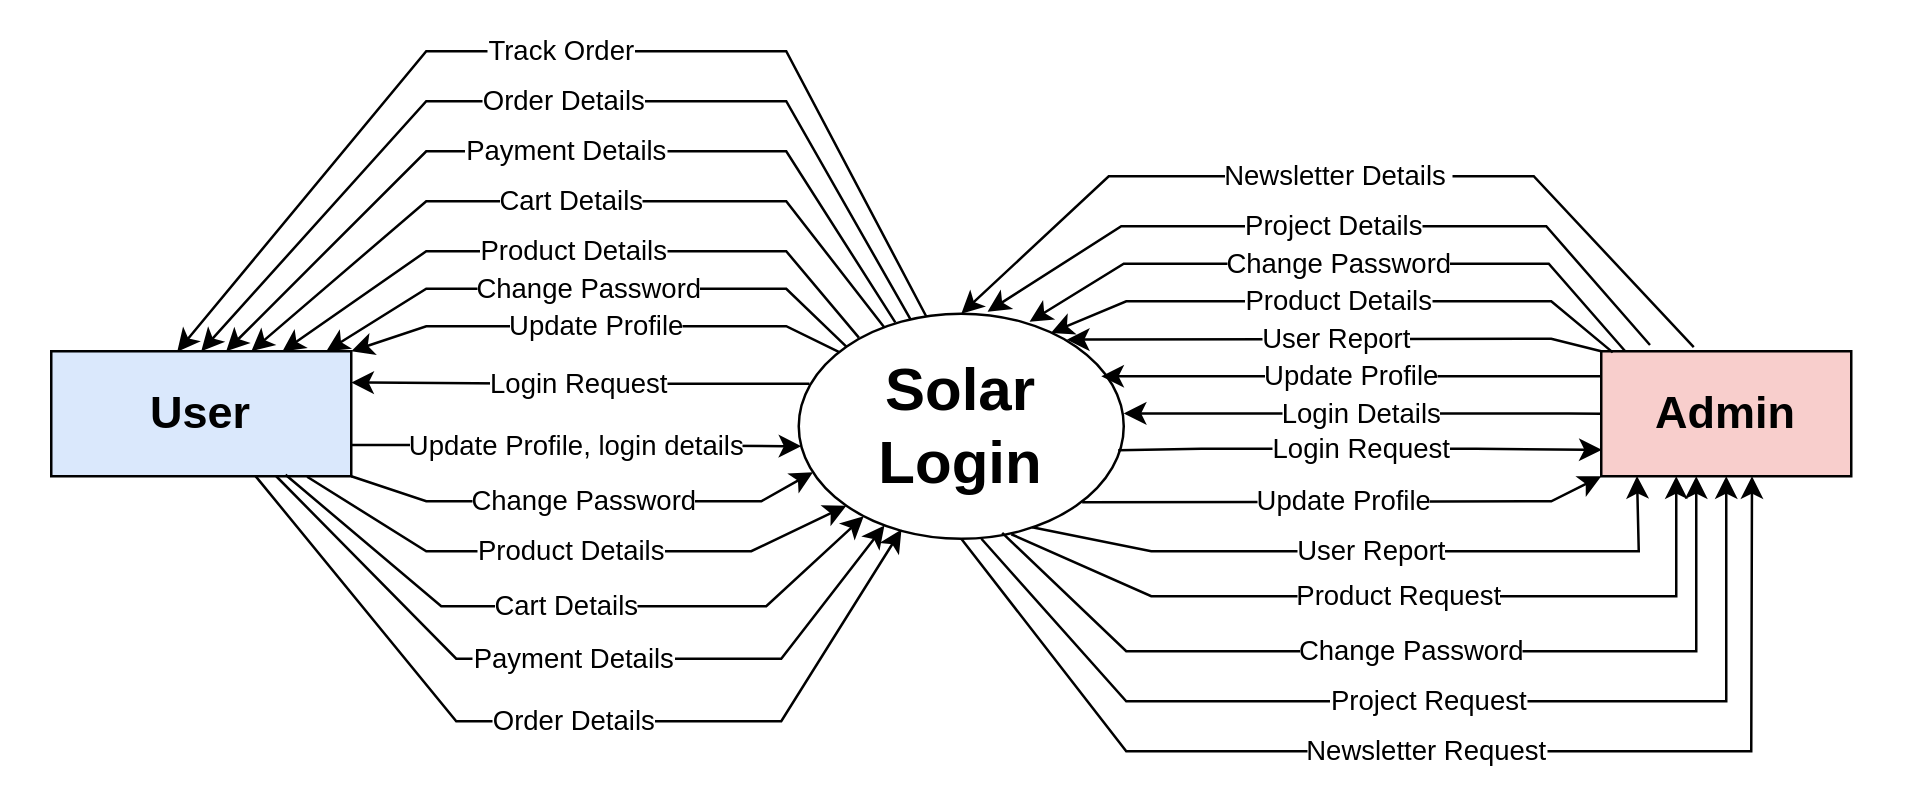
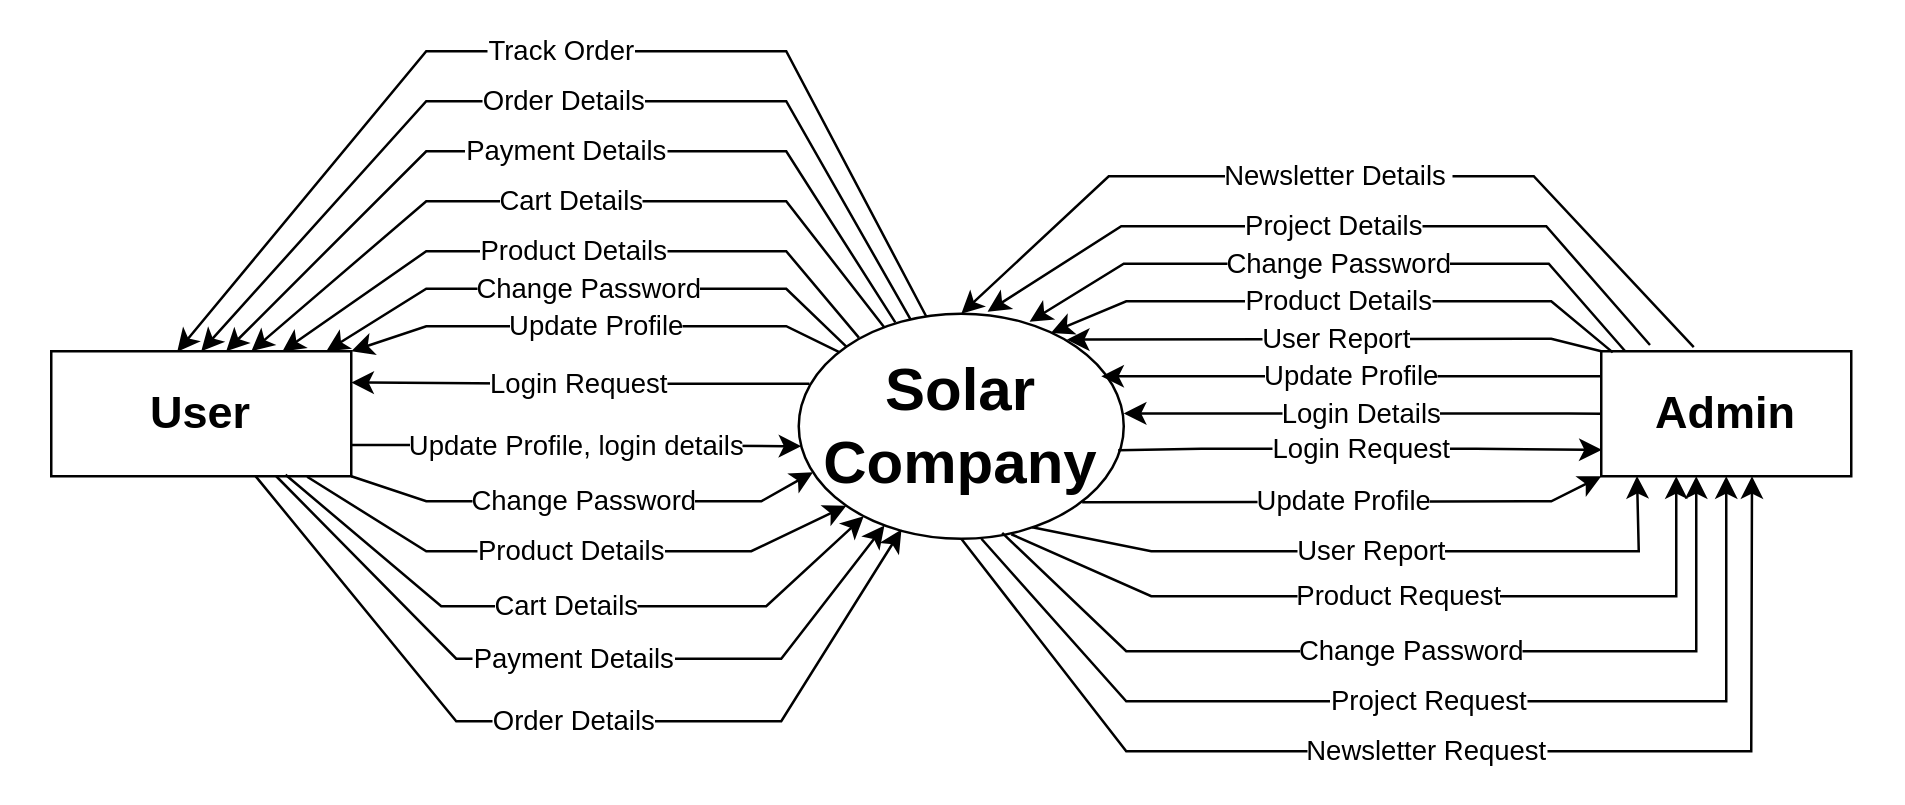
node "User": fillcolor #dae8fc -> #ffffff
node "Admin": fillcolor #f8cecc -> #ffffff
node "Solar Login": label "Solar Login" -> "Solar Company"
